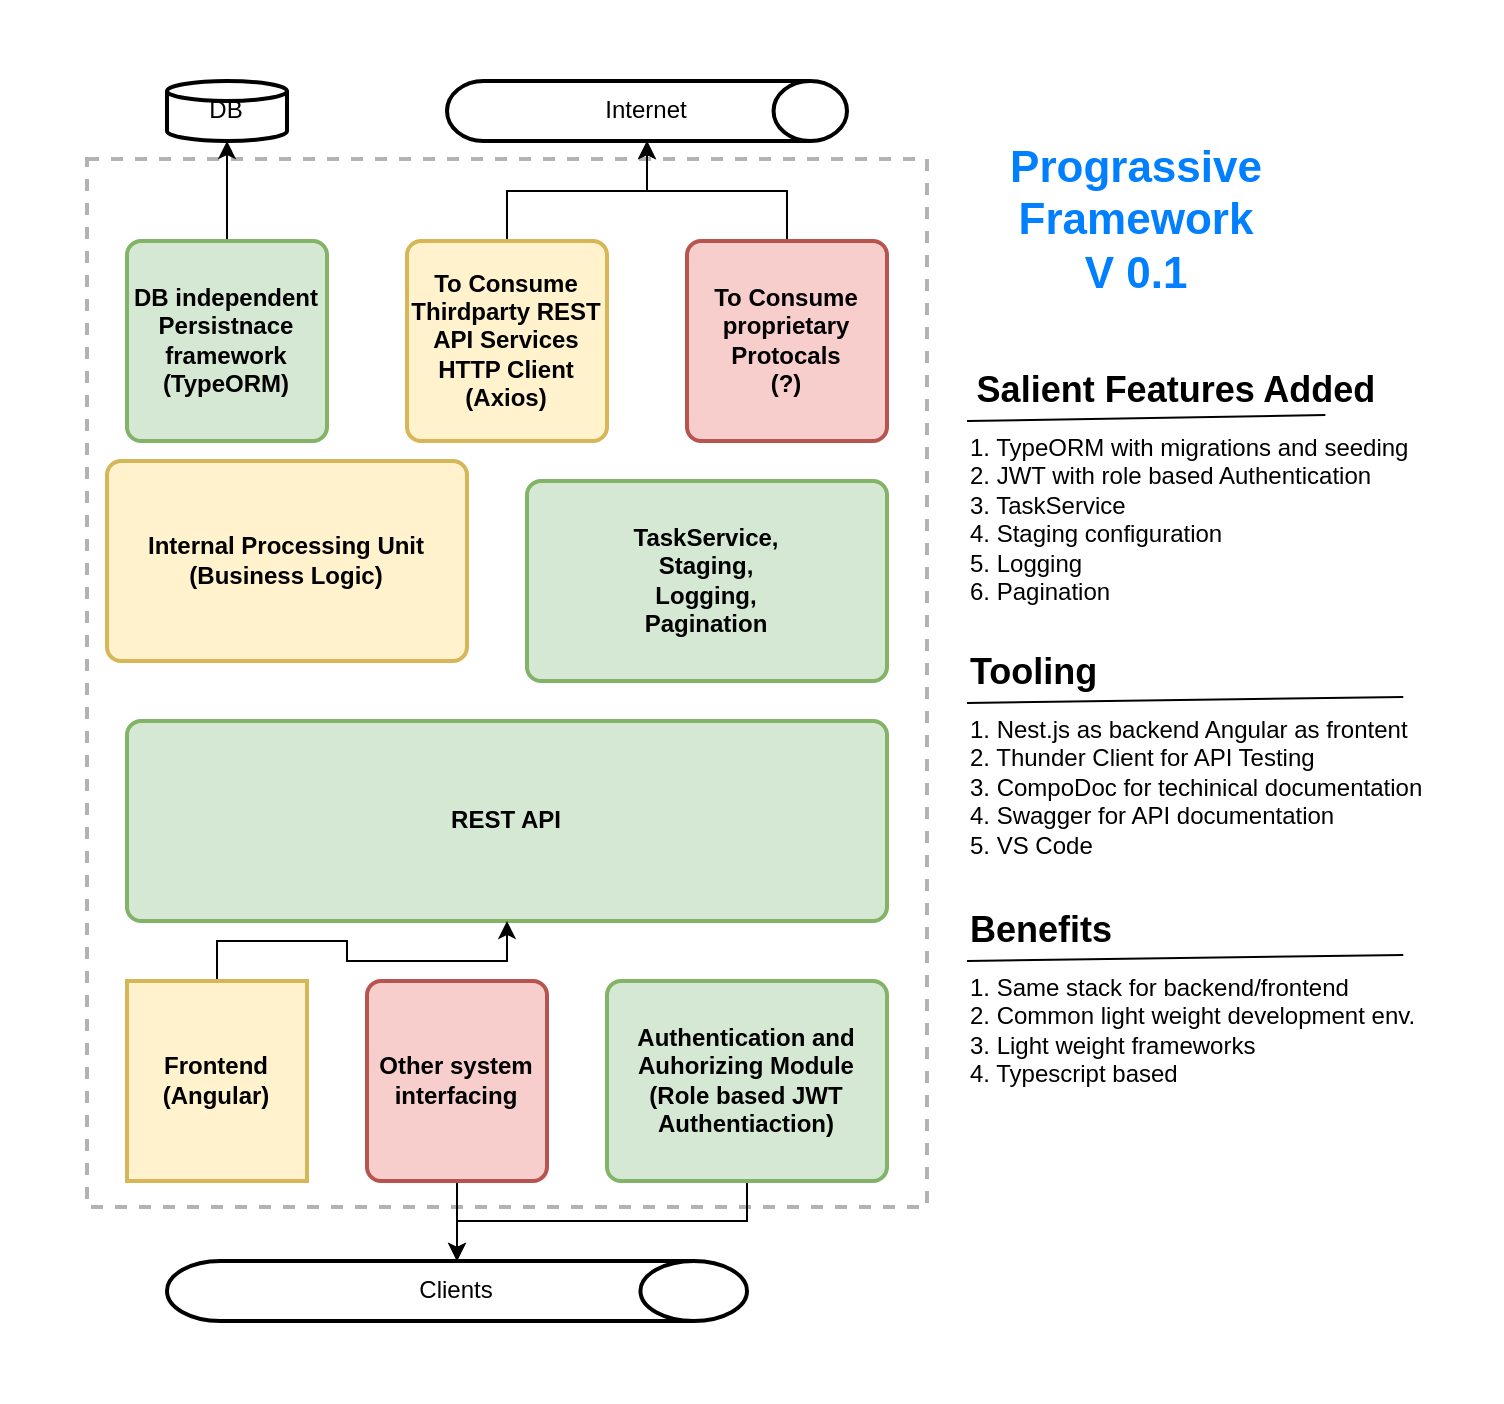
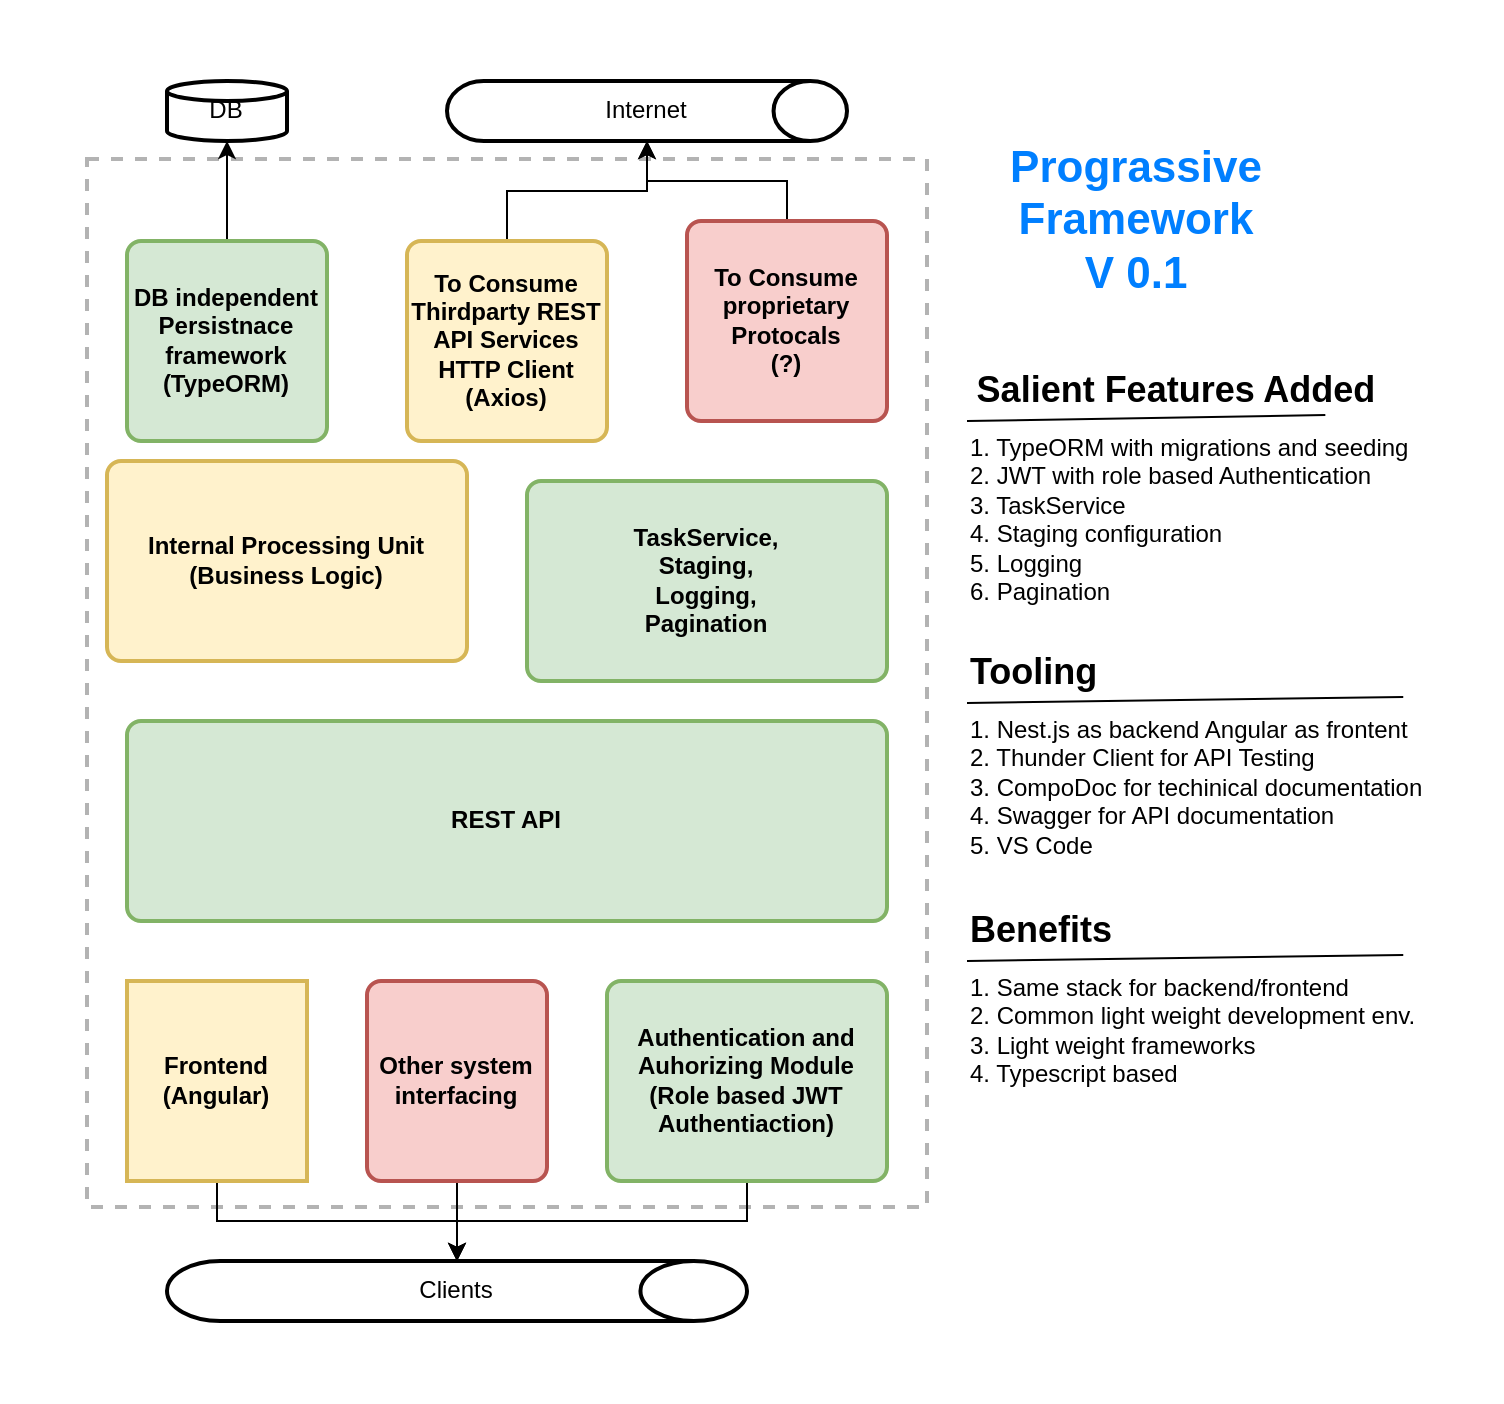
node "To Consume proprietary Protocals (?)": moved (787, 341) -> (787, 321)
edge "Frontend (Angular)" -> "REST API": now "Frontend (Angular)" -> "Clients"
